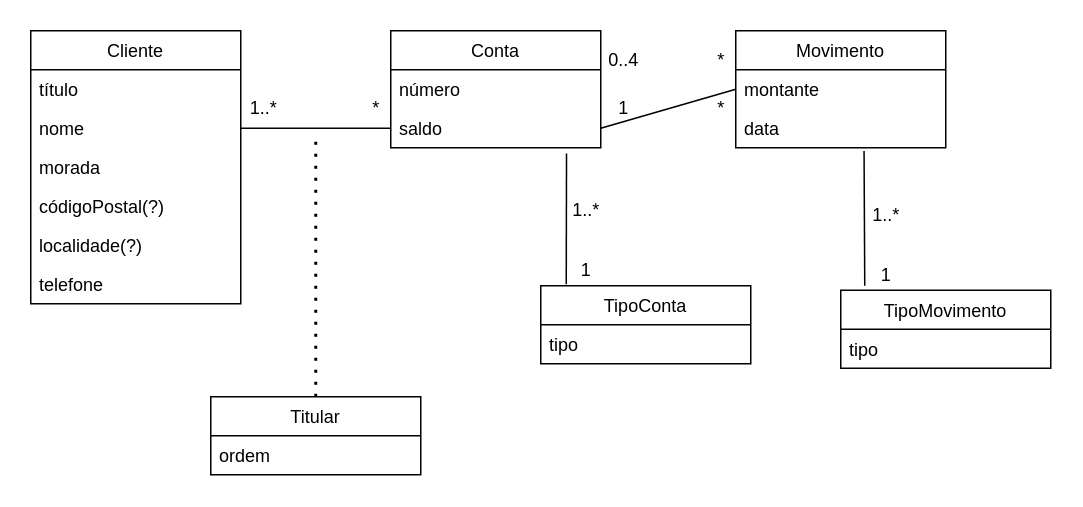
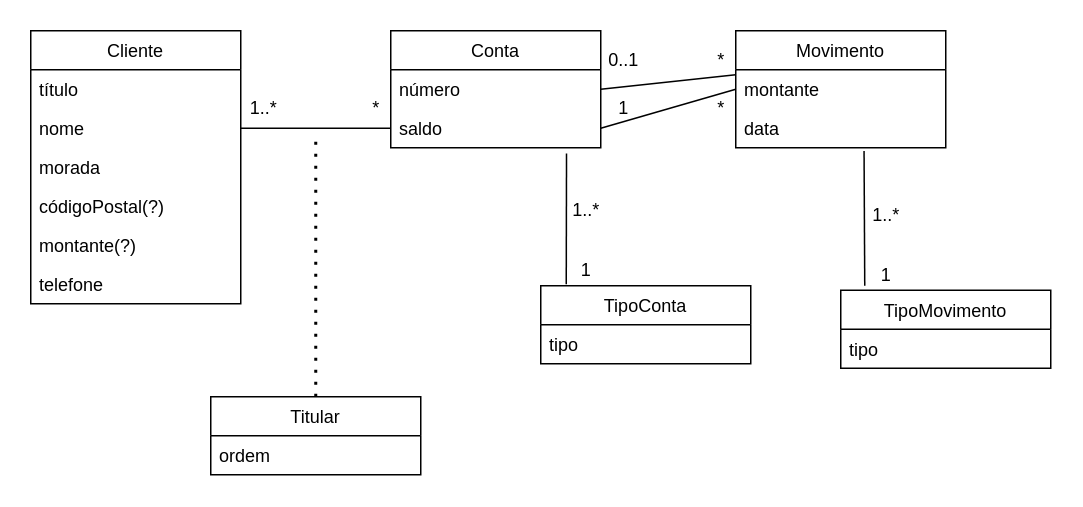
node "0..4": label "0..4" -> "0..1"
edge "número" -- "montante": added
node "localidade(?)": label "localidade(?)" -> "montante(?)"
